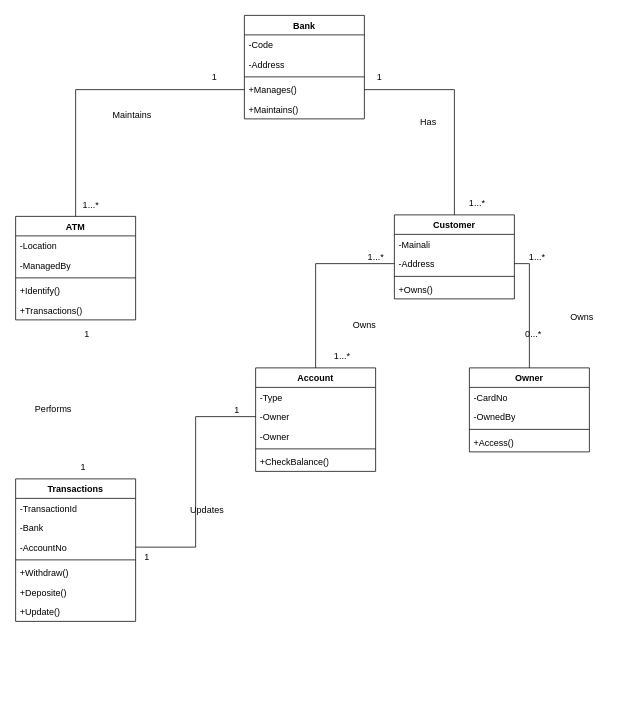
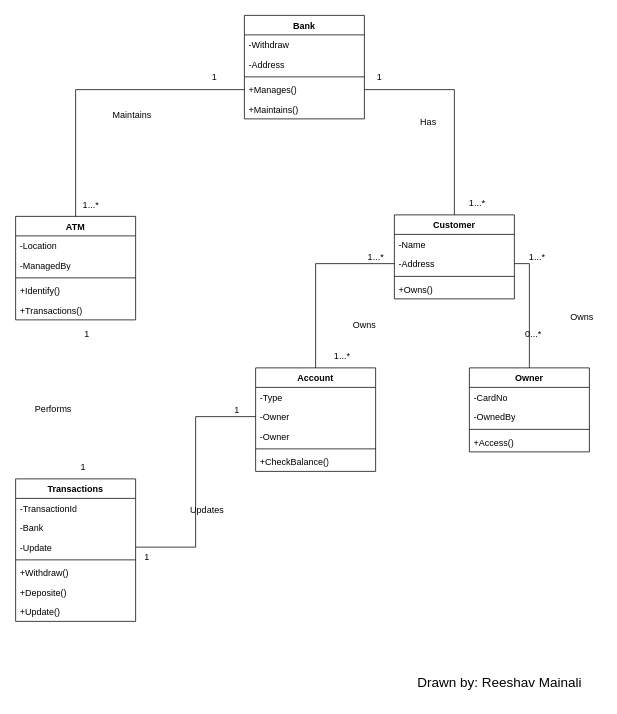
node "-Code": label "-Code" -> "-Withdraw"
node "-Mainali": label "-Mainali" -> "-Name"
node "-AccountNo": label "-AccountNo" -> "-Update"
node "Drawn by: Reeshav Mainali": added
